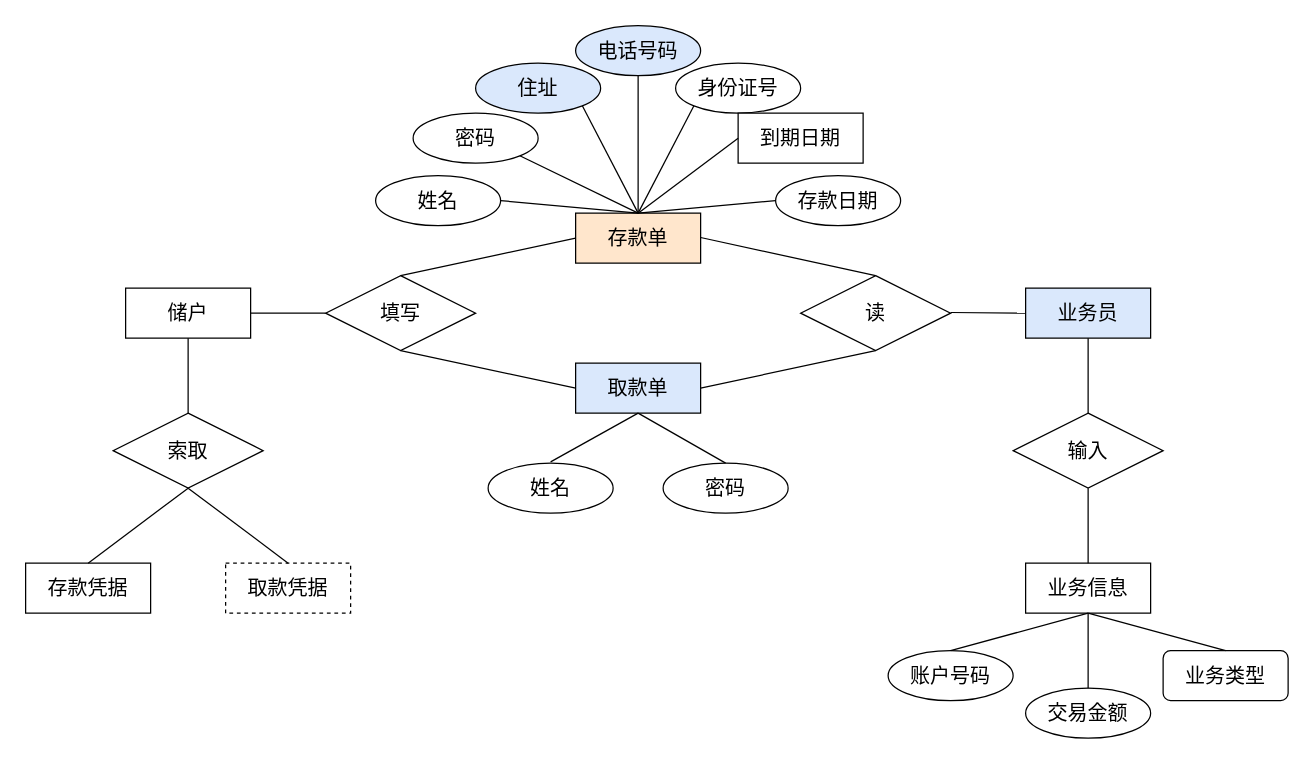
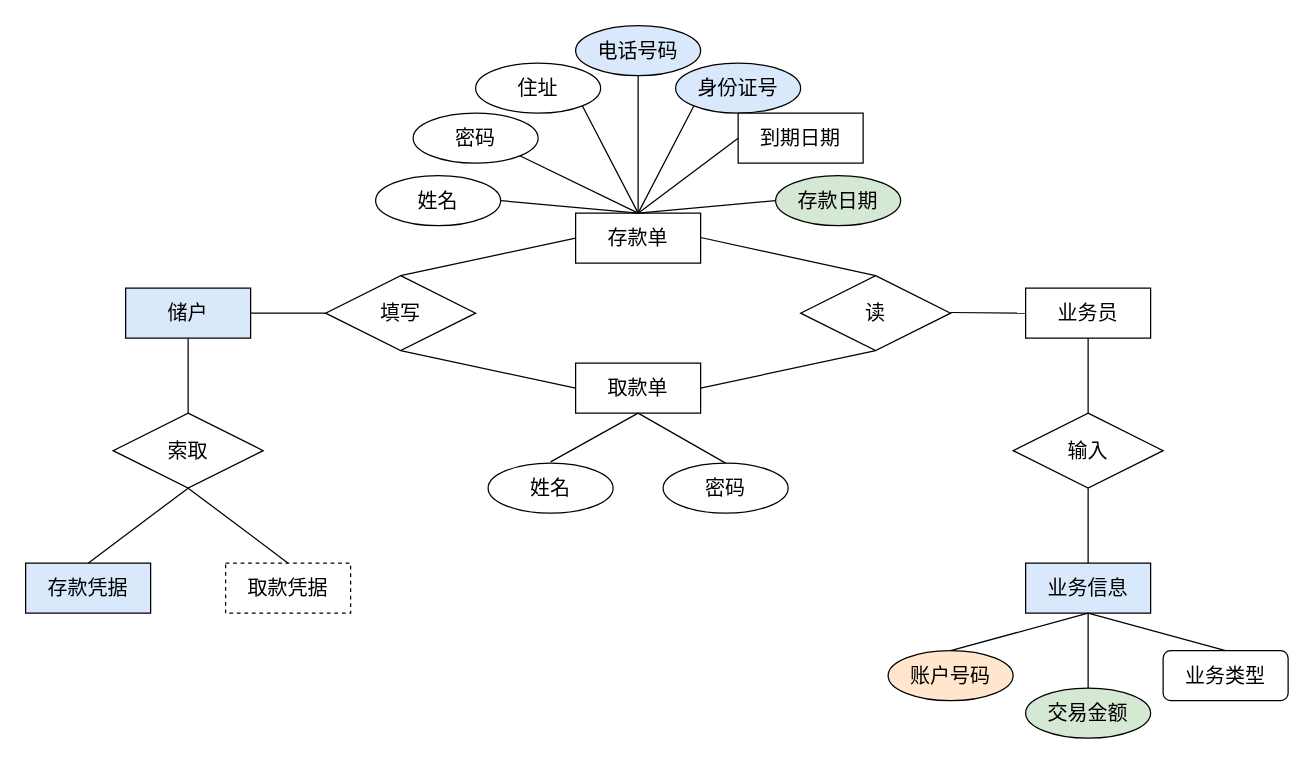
node "住址": fillcolor #dae8fc -> #ffffff
node "身份证号": fillcolor #ffffff -> #dae8fc
node "存款日期": fillcolor #ffffff -> #d5e8d4
node "存款单": fillcolor #ffe6cc -> #ffffff
node "储户": fillcolor #ffffff -> #dae8fc
node "业务员": fillcolor #dae8fc -> #ffffff
node "取款单": fillcolor #dae8fc -> #ffffff
node "存款凭据": fillcolor #ffffff -> #dae8fc
node "业务信息": fillcolor #ffffff -> #dae8fc
node "账户号码": fillcolor #ffffff -> #ffe6cc
node "交易金额": fillcolor #ffffff -> #d5e8d4
